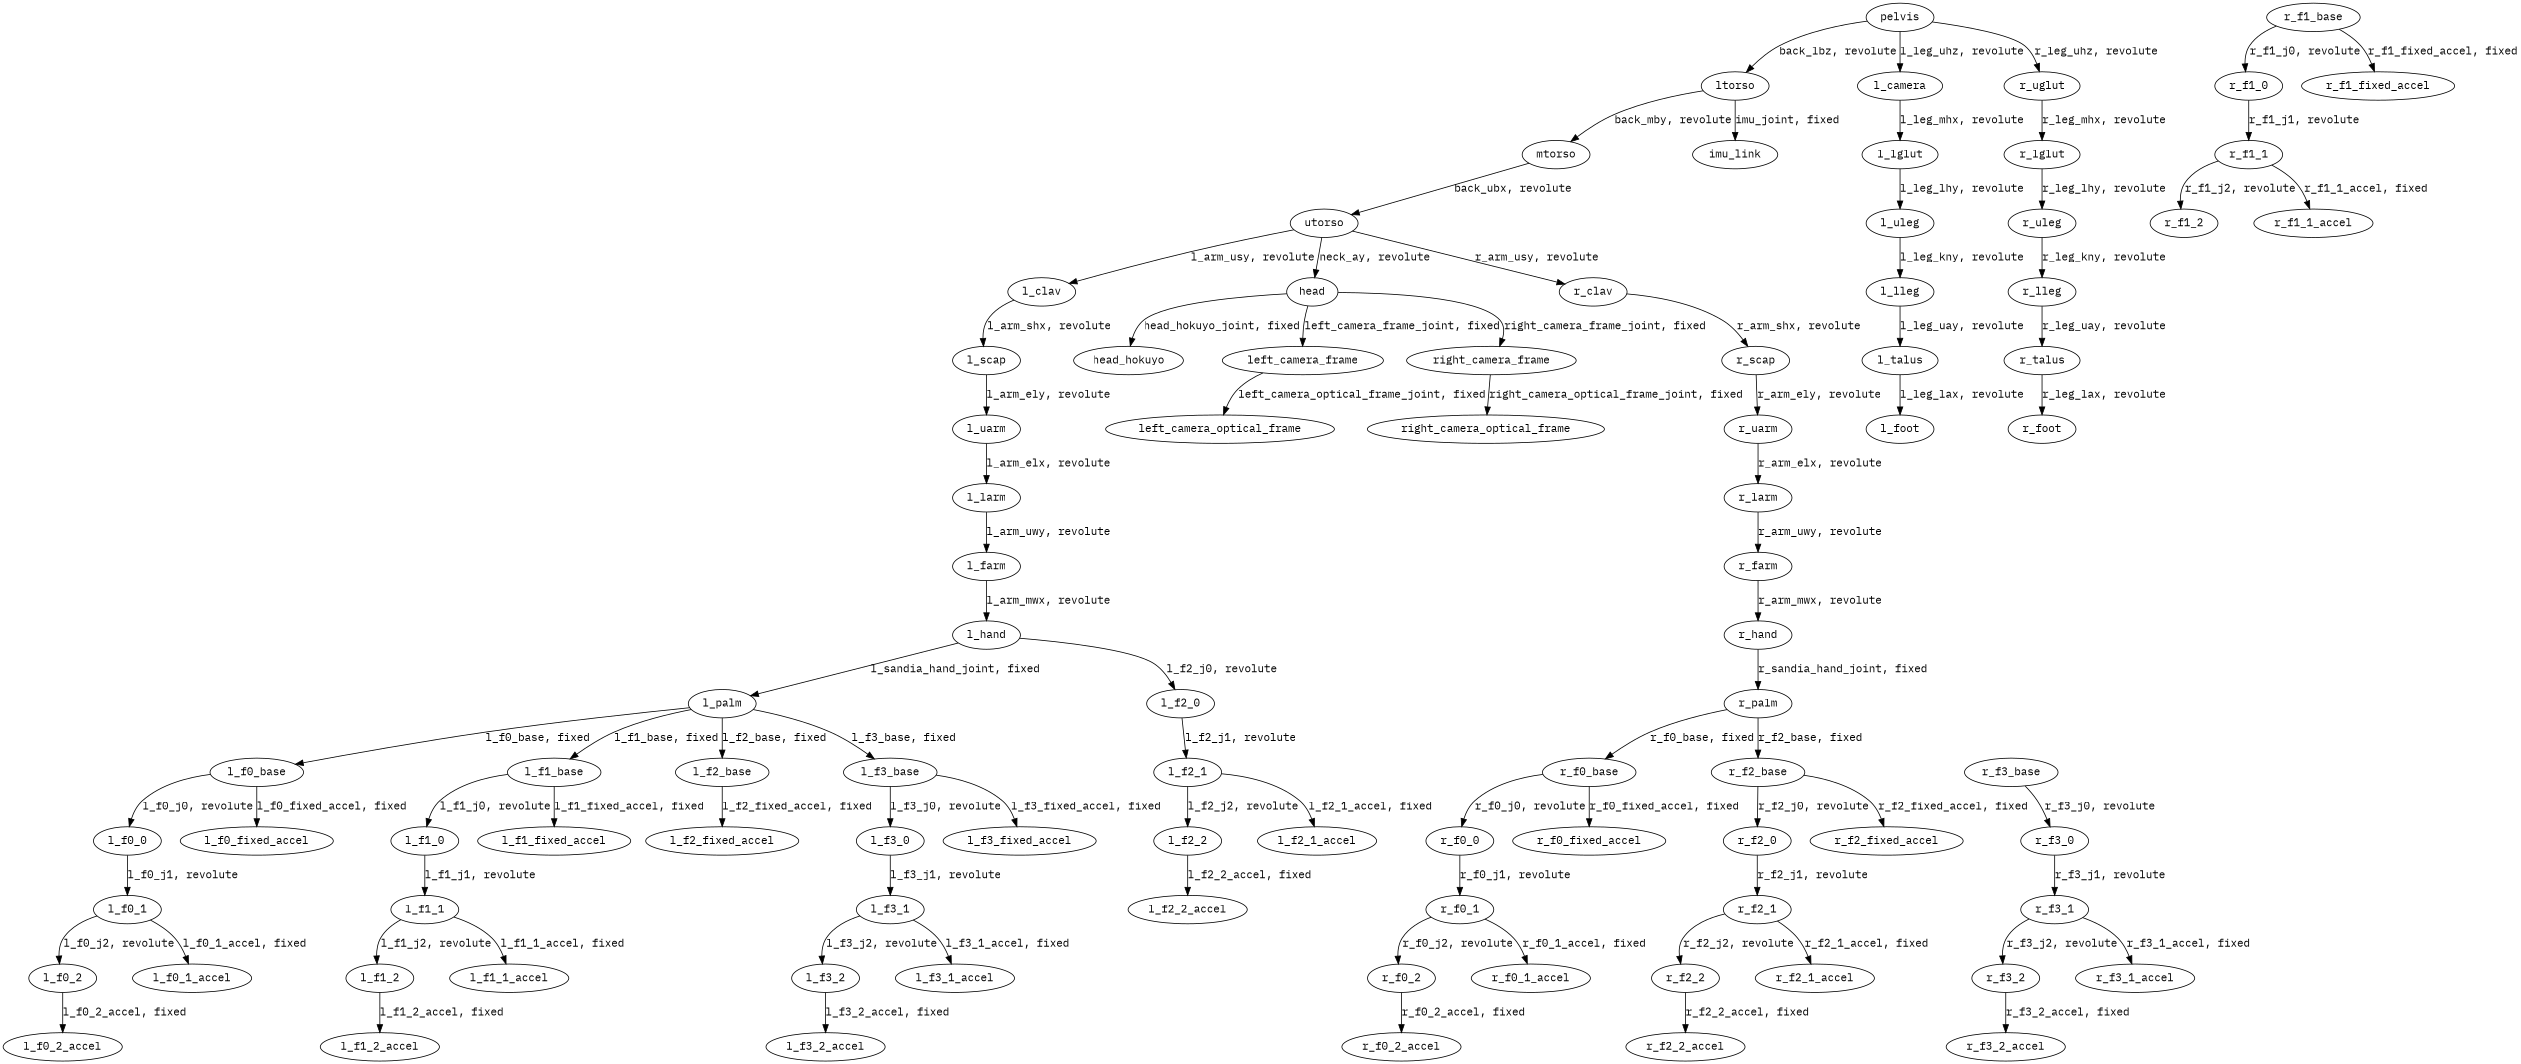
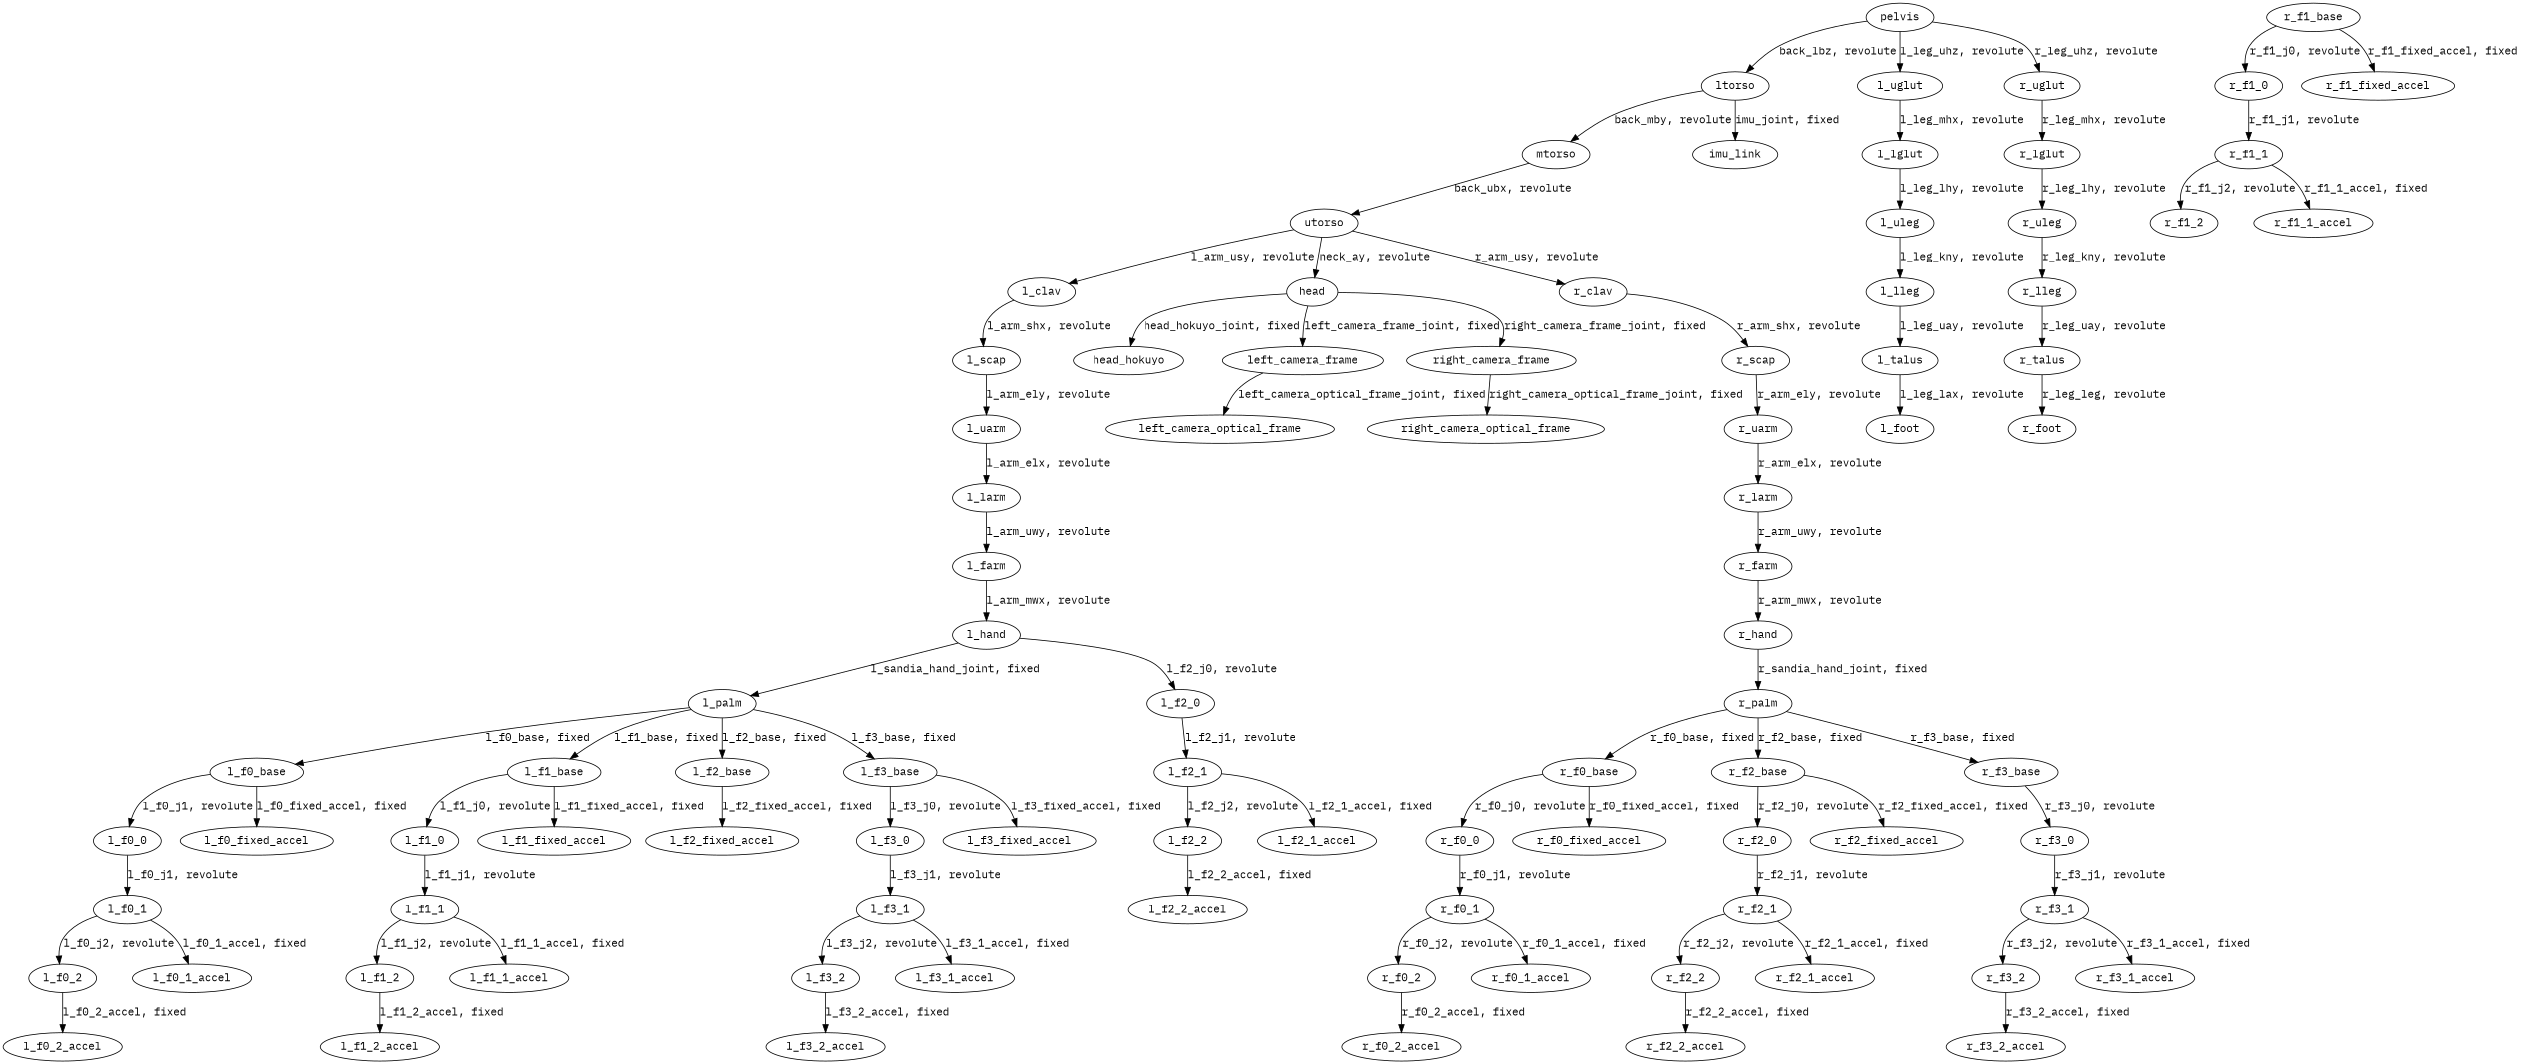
node "l_camera": label "l_camera" -> "l_uglut"
edge "r_talus" -> "r_foot": label "r_leg_lax, revolute" -> "r_leg_leg, revolute"
edge "r_palm" -> "r_f3_base": added, label "r_f3_base, fixed"
edge "l_f0_base" -> "l_f0_0": label "l_f0_j0, revolute" -> "l_f0_j1, revolute"
